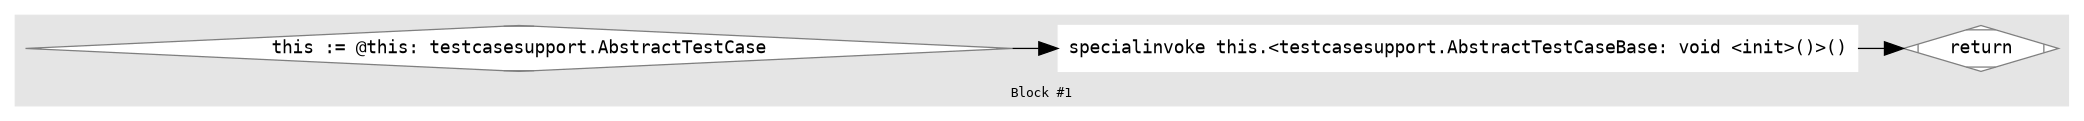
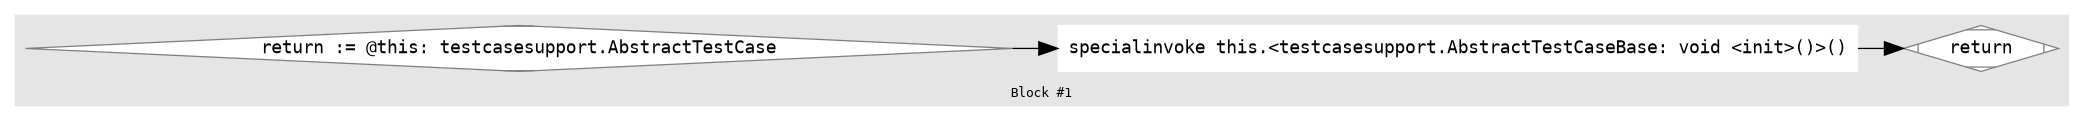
node "this := @this: testcasesupport.AbstractTestCase": label "this := @this: testcasesupport.AbstractTestCase" -> "return := @this: testcasesupport.AbstractTestCase"
